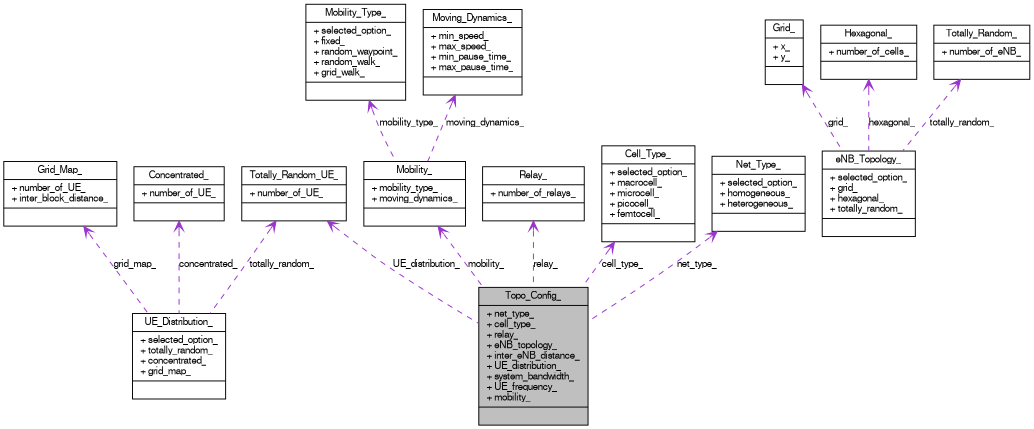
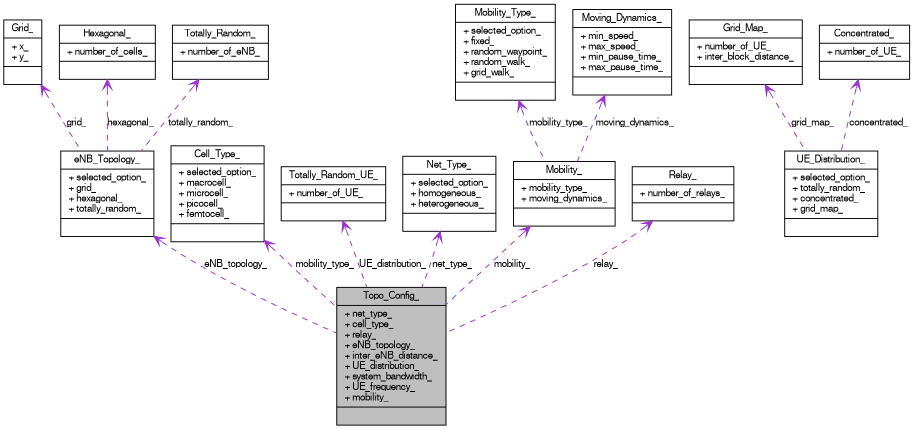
edge "Topo_Config_" -> "Cell_Type_": label "cell_type_" -> "mobility_type_"
edge "UE_Distribution_" -> "Totally_Random_UE_": removed, label "totally_random_"
edge "Topo_Config_" -> "eNB_Topology_": added, label "eNB_topology_"
